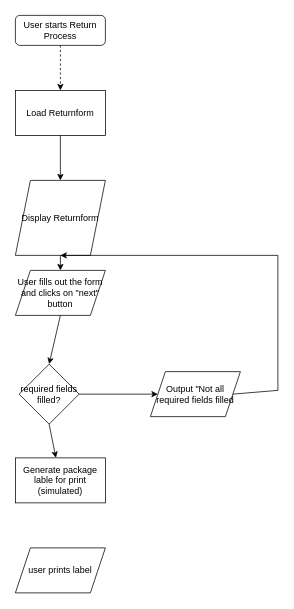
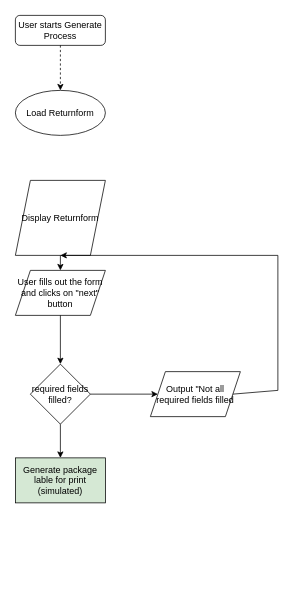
node "User starts Return Process": label "User starts Return Process" -> "User starts Generate Process"
node "Load Returnform": shape rectangle -> ellipse
edge "Load Returnform" -> "Display Returnform": removed
node "required fields filled?": moved (49, 394) -> (60, 394)
node "Generate package lable for print (simulated)": fillcolor #ffffff -> #d5e8d4
node "user prints label": removed
